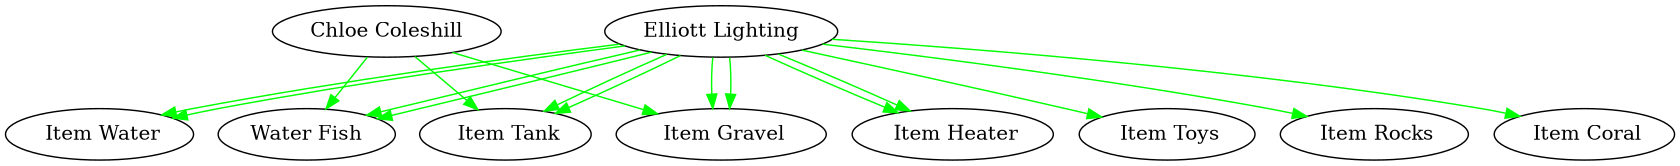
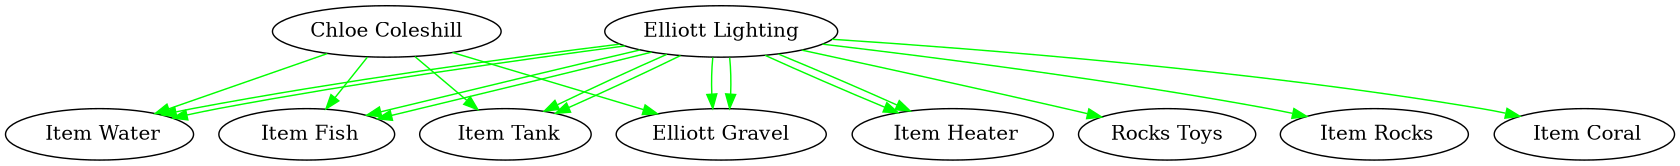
edge "Chloe Coleshill" -> "Item Water": added
node "Water Fish": label "Water Fish" -> "Item Fish"
node "Item Gravel": label "Item Gravel" -> "Elliott Gravel"
node "Item Toys": label "Item Toys" -> "Rocks Toys"
